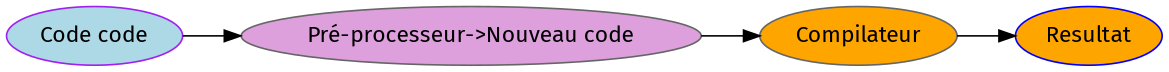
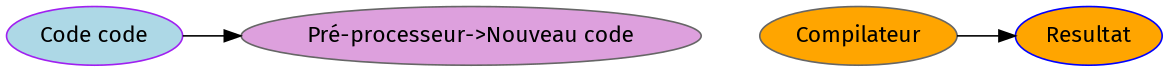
edge "Pré-processeur->Nouveau code" -> "Compilateur": removed
